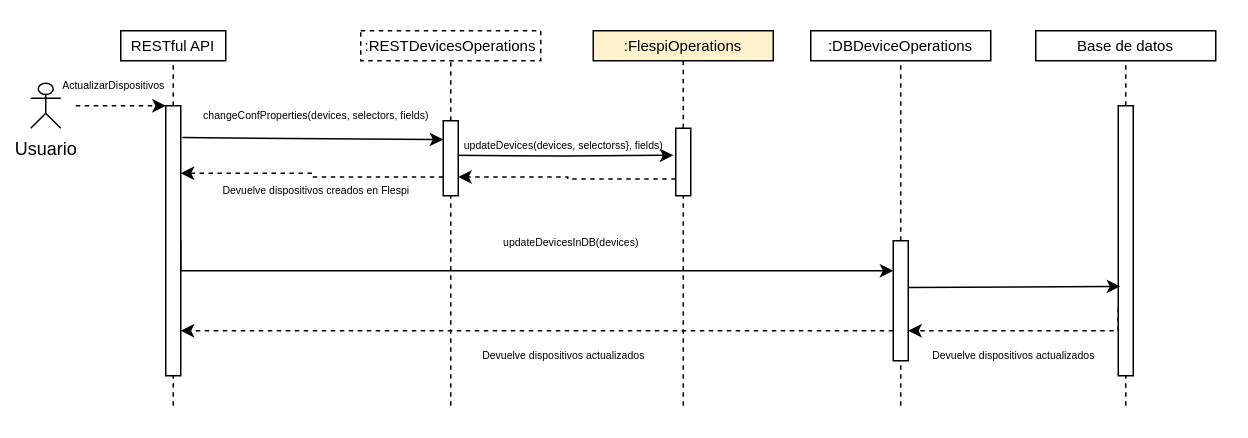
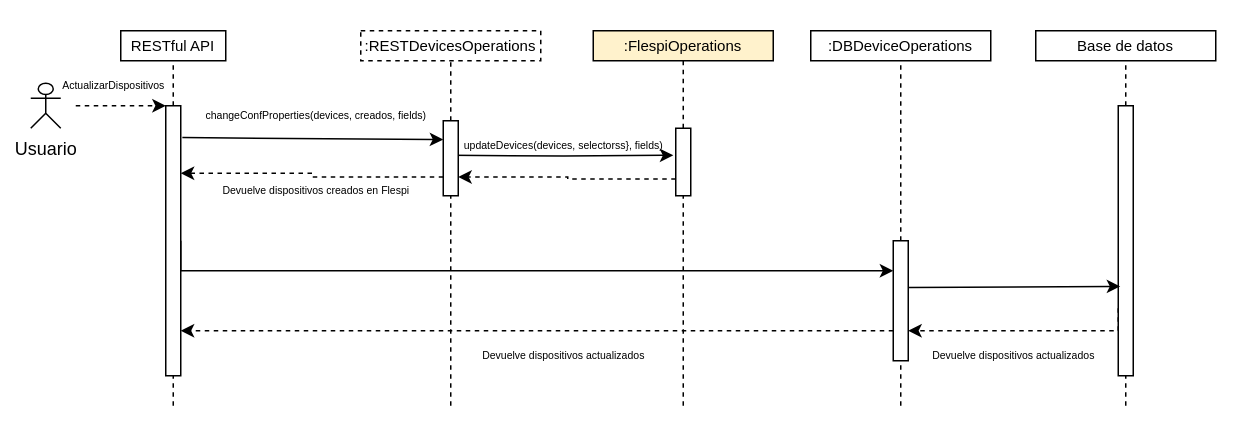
node "changeConfProperties(devices, selectors, fields)": label "changeConfProperties(devices, selectors, fields)" -> "changeConfProperties(devices, creados, fields)"
node "updateDevicesInDB(devices)": removed
